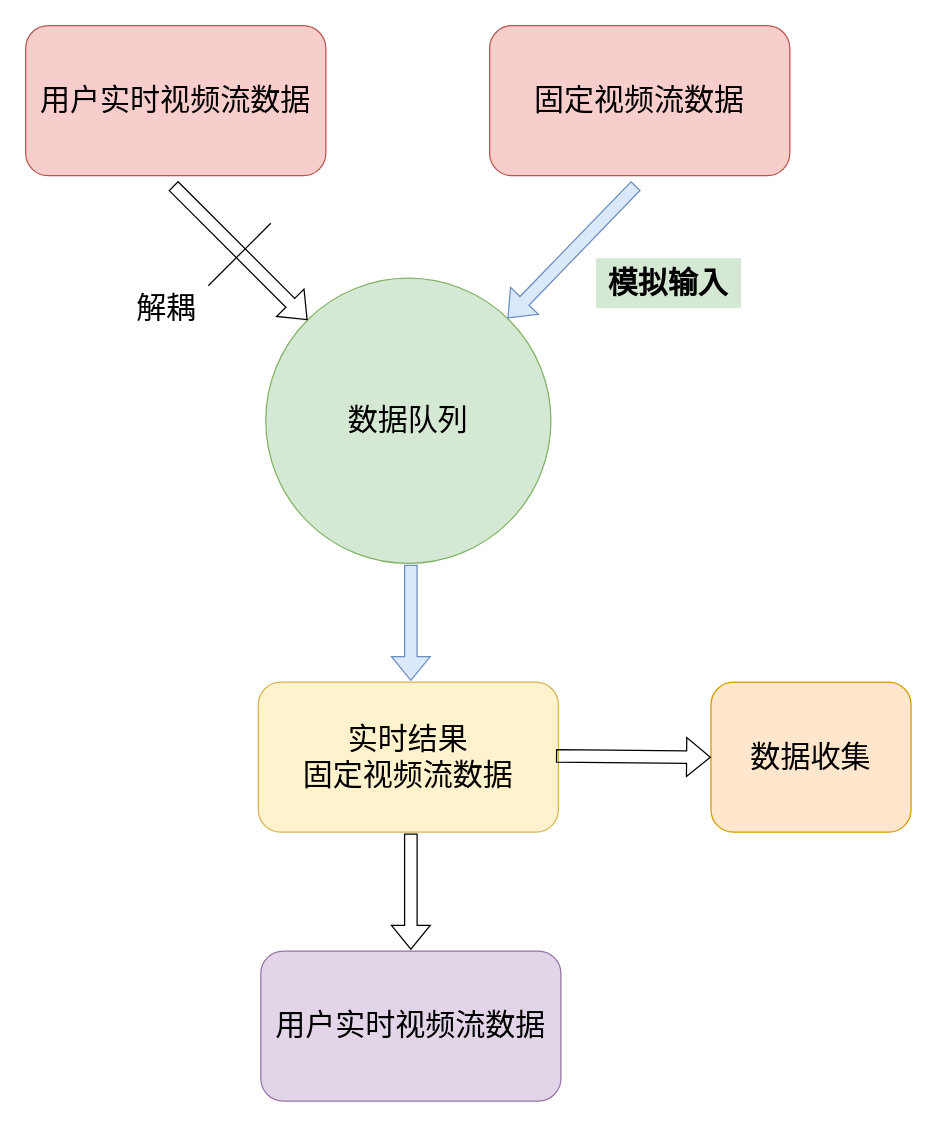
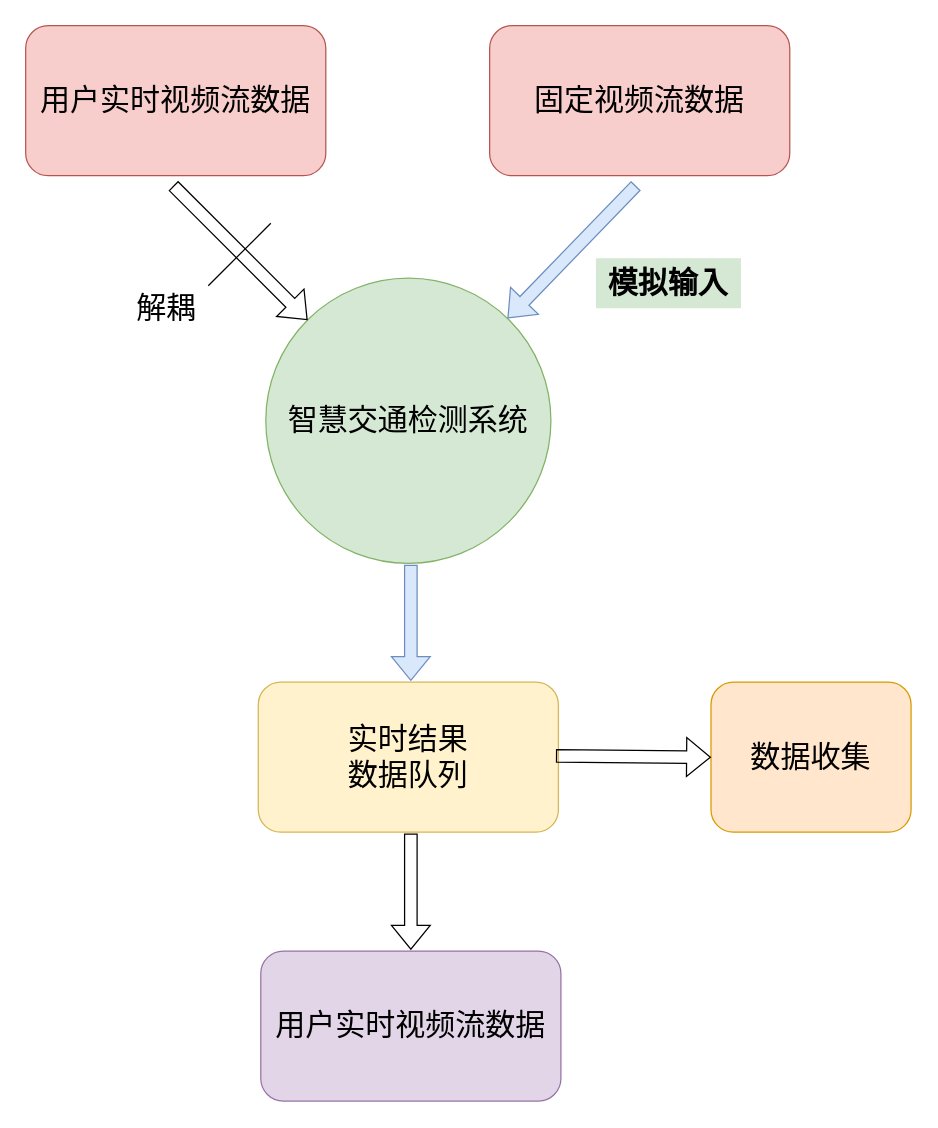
node "数据队列": label "数据队列" -> "智慧交通检测系统"
node "实时结果 固定视频流数据": label "实时结果 固定视频流数据" -> "实时结果 数据队列"
